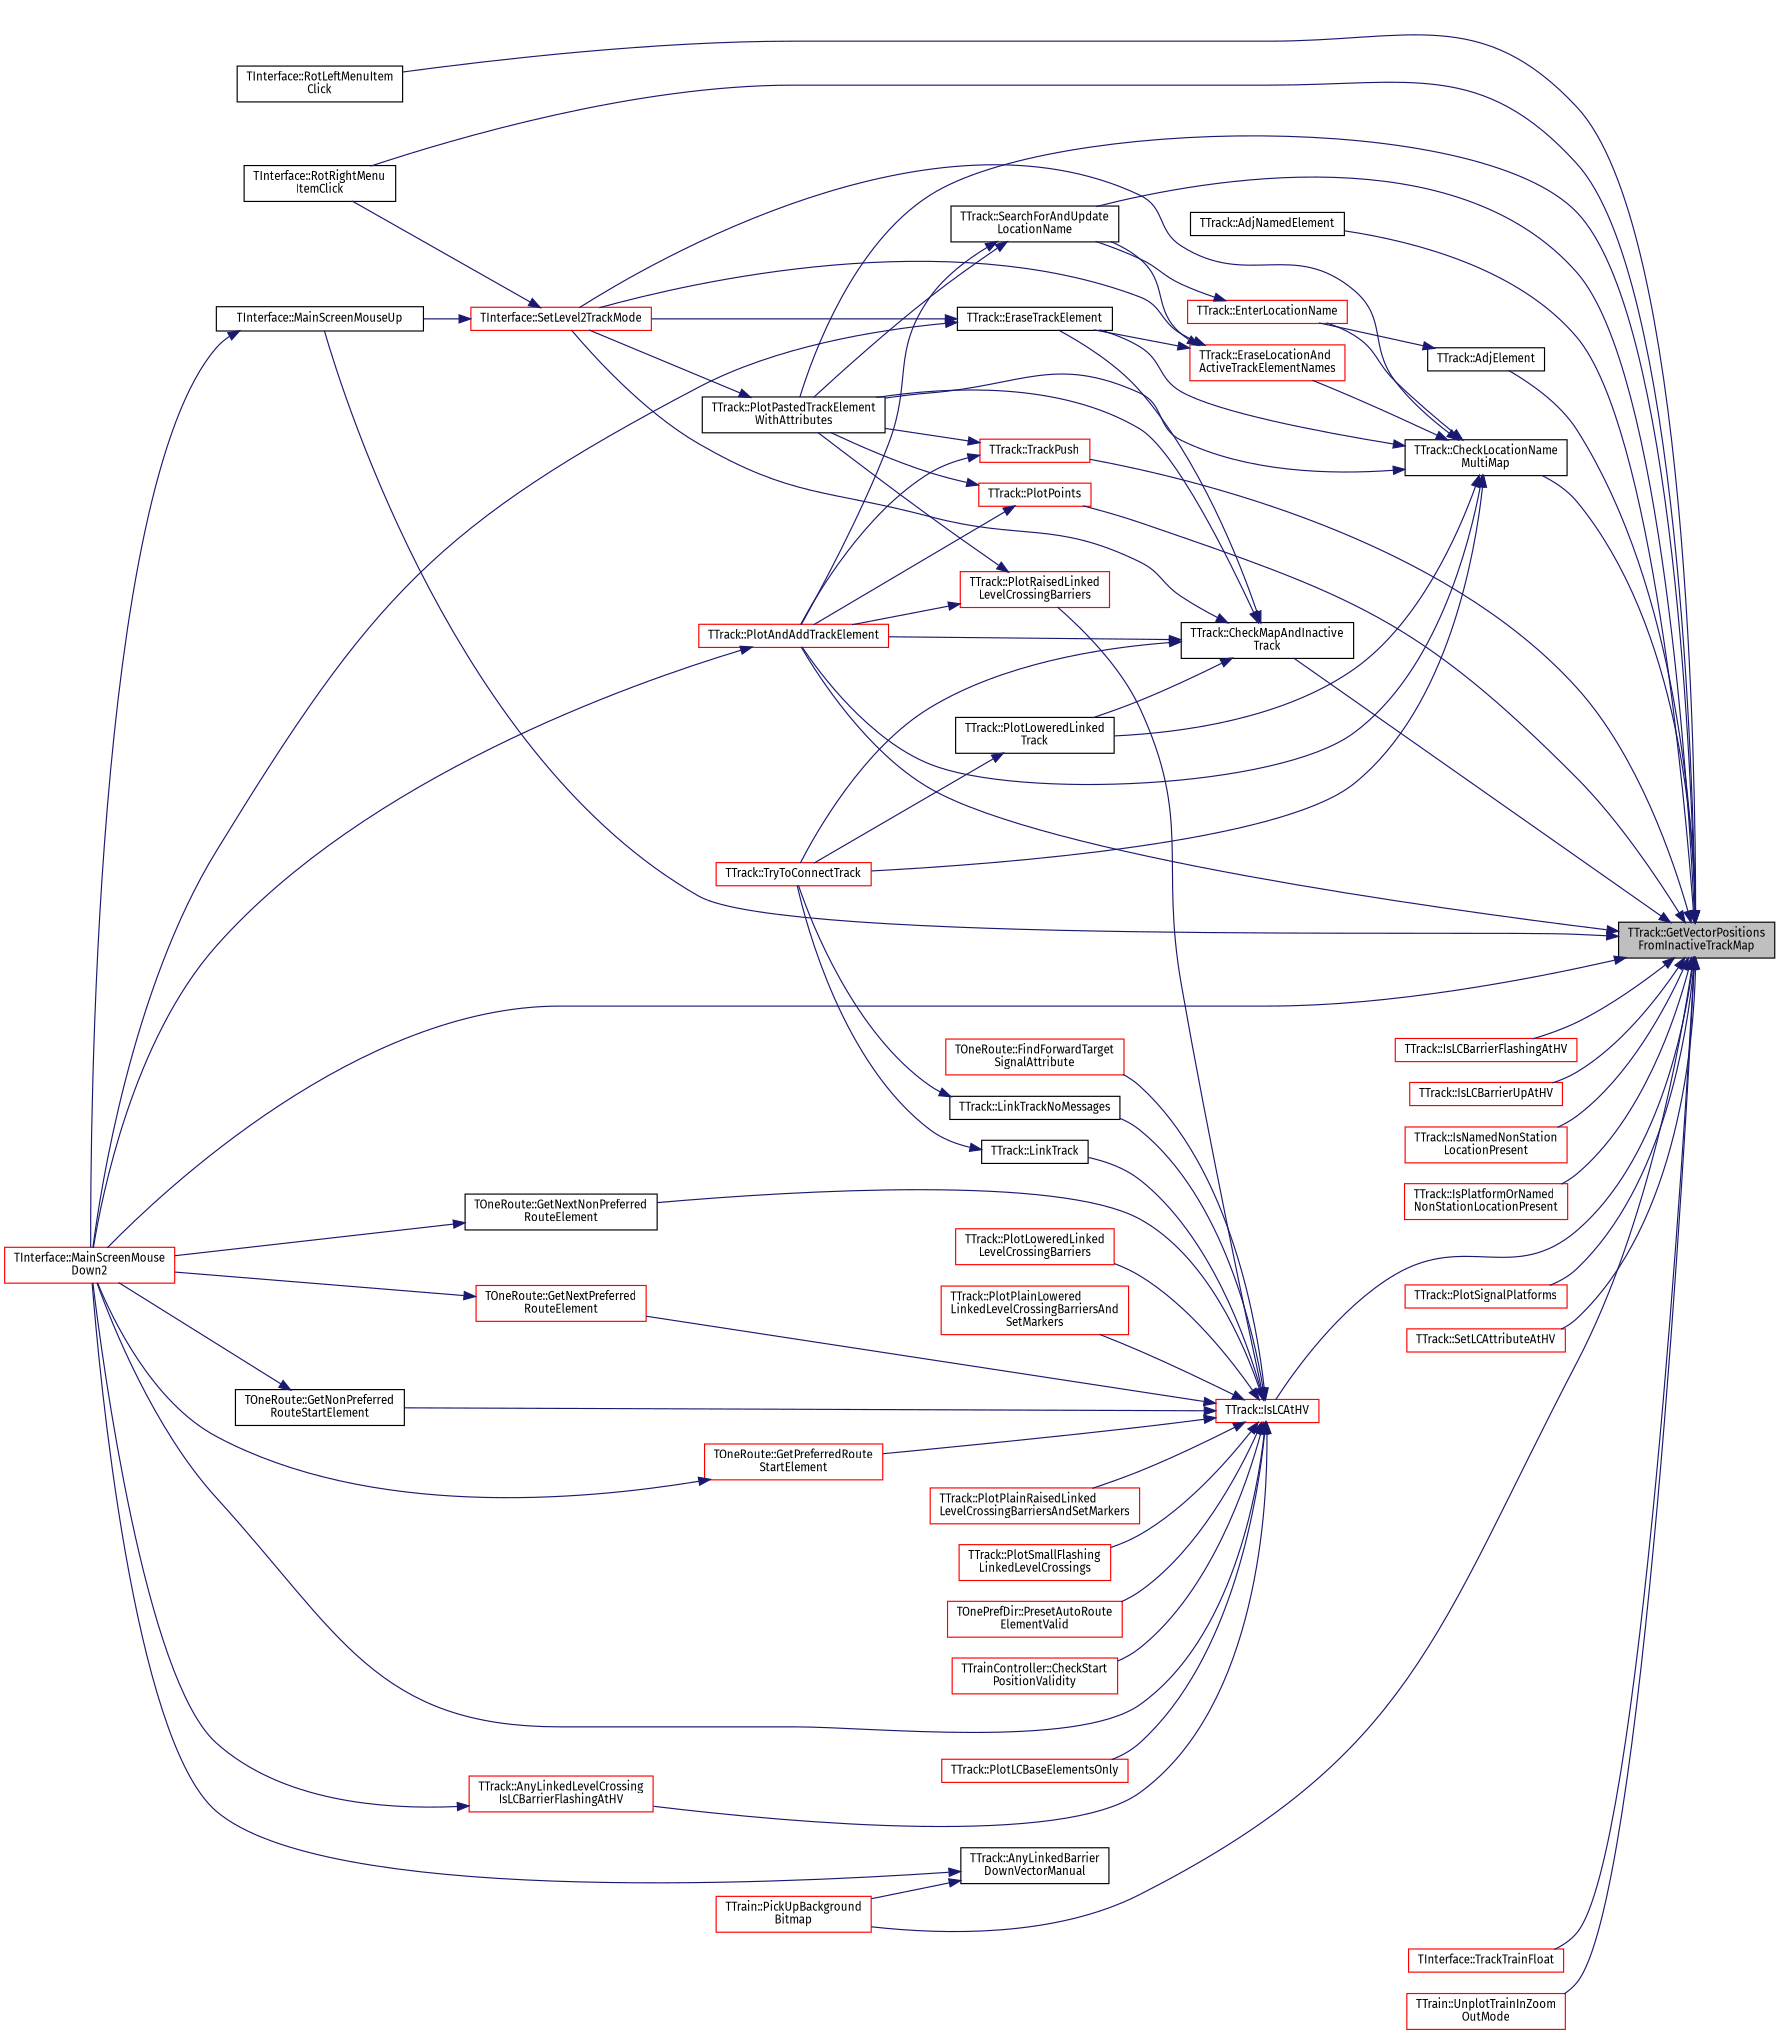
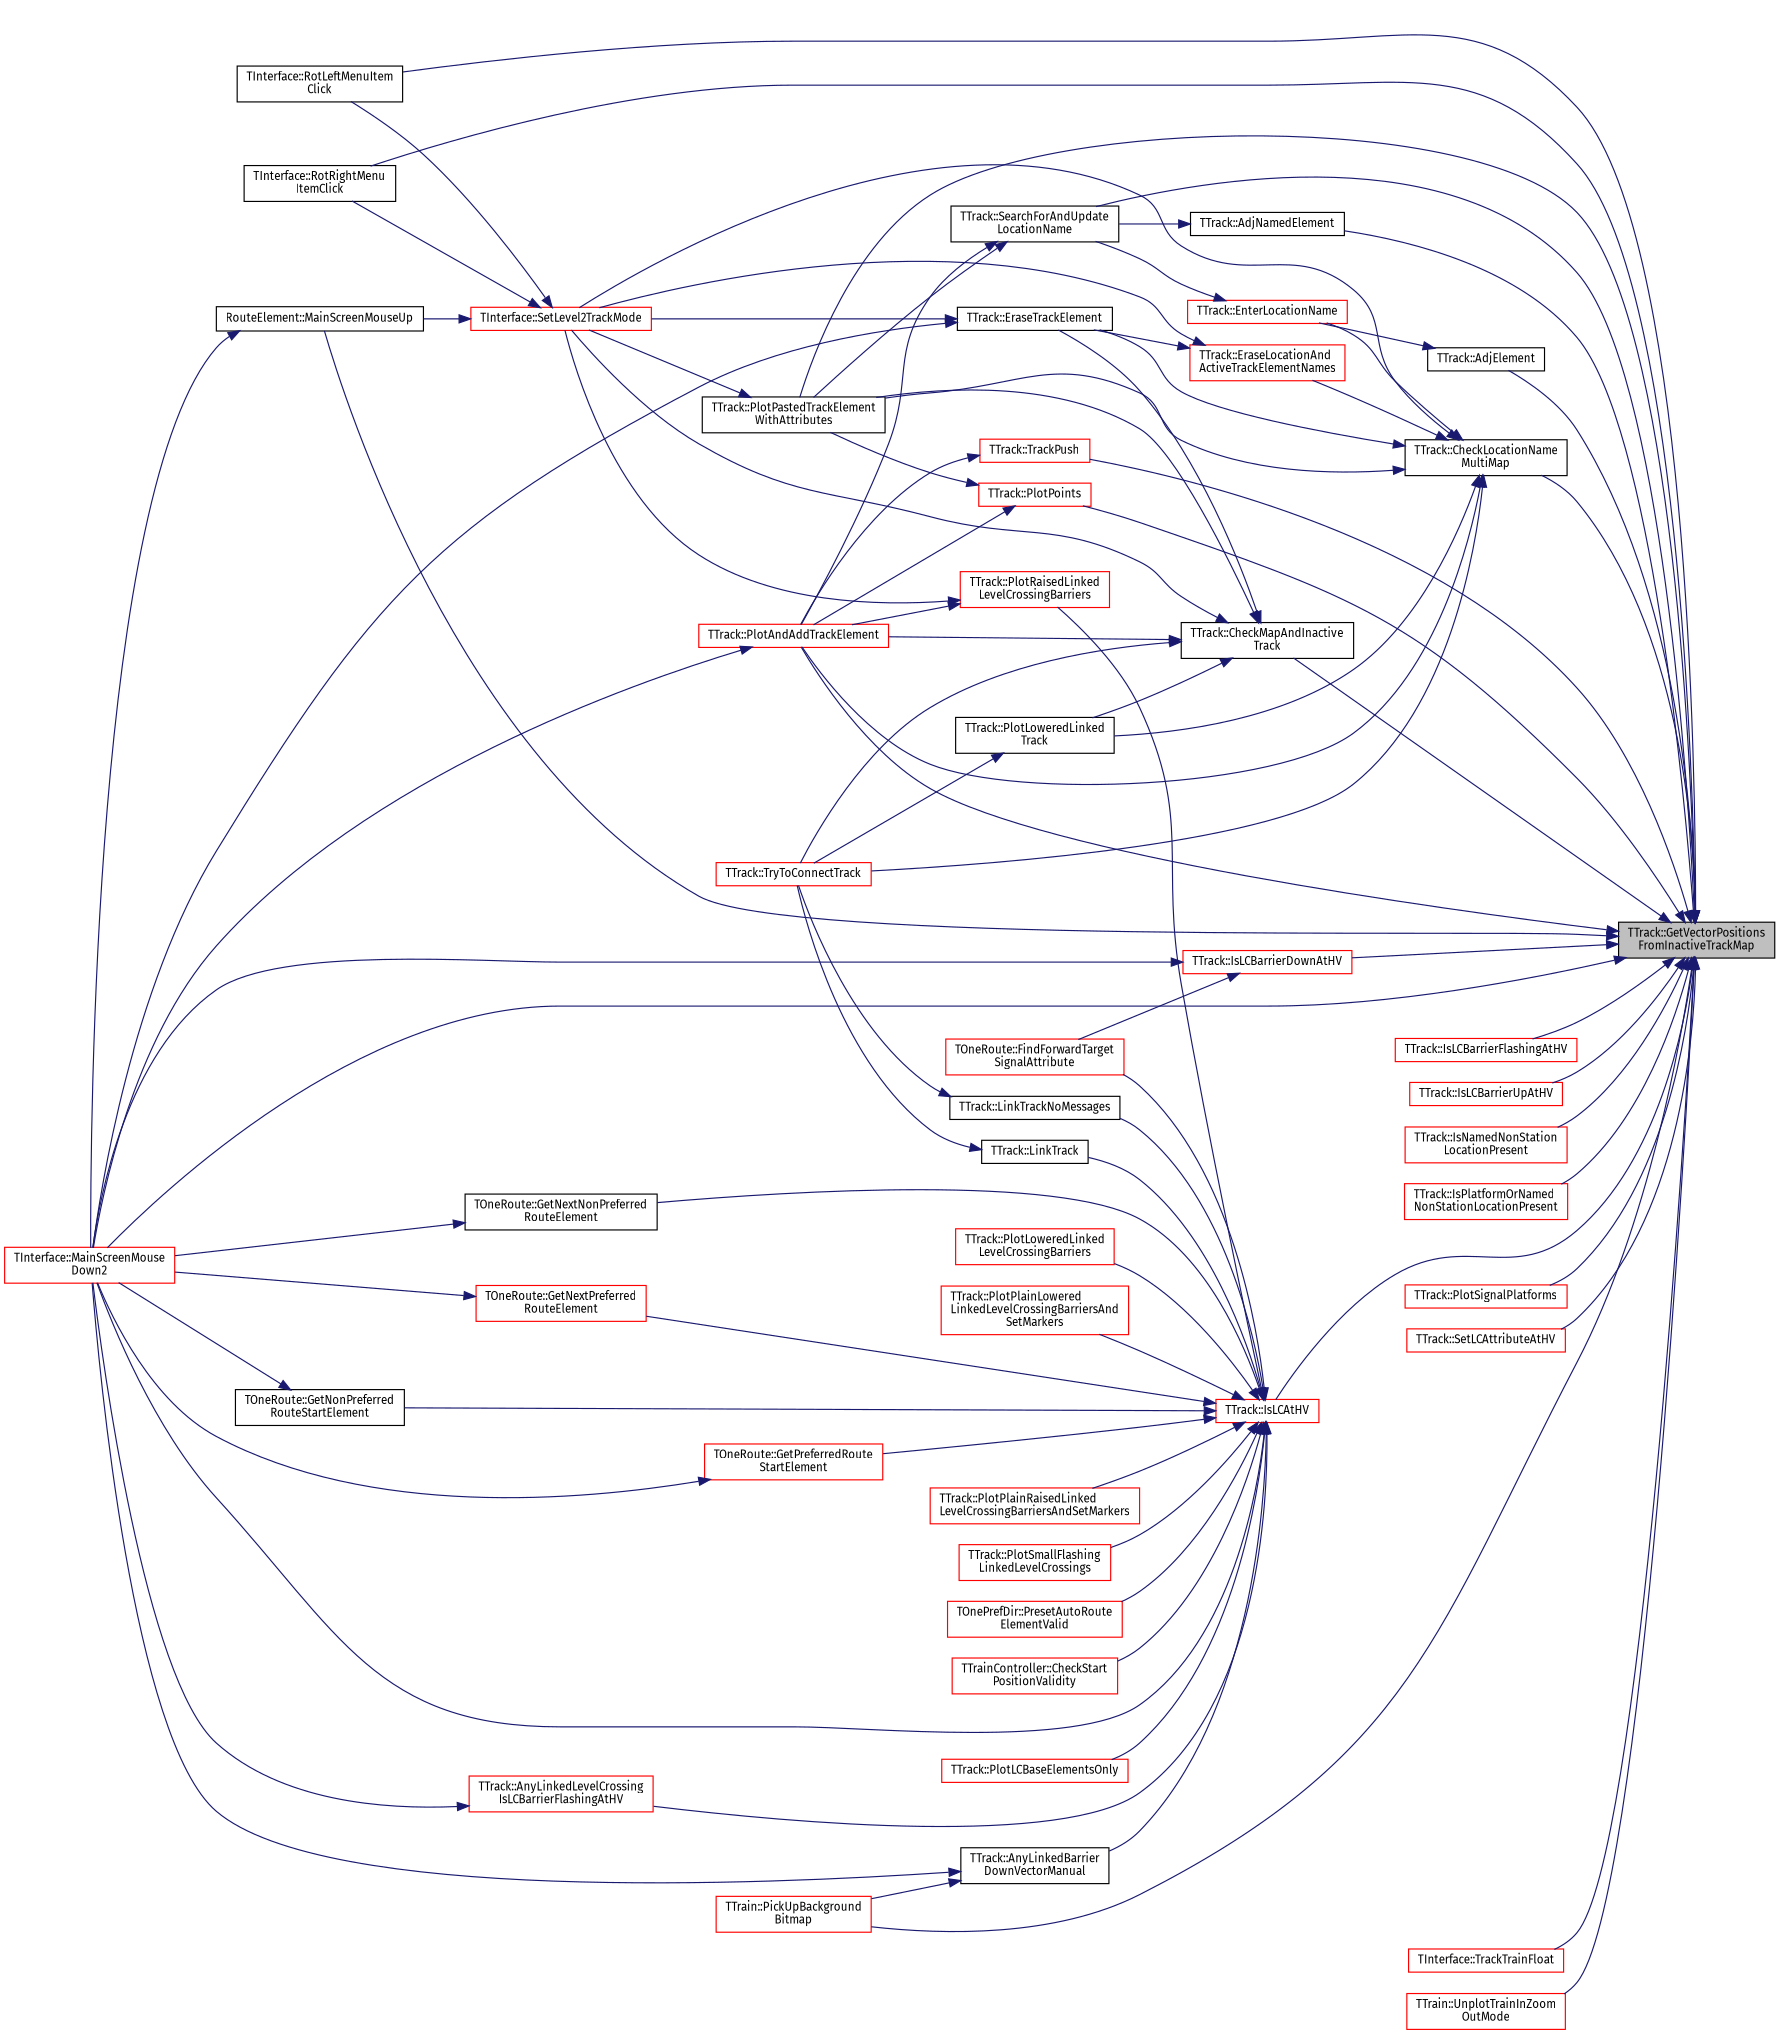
edge "TInterface::RotLeftMenuItem Click" -> "TInterface::SetLevel2TrackMode": added
edge "TTrack::SearchForAndUpdate LocationName" -> "TTrack::EraseLocationAnd ActiveTrackElementNames": now "TTrack::SearchForAndUpdate LocationName" -> "TTrack::AdjNamedElement"
node "TInterface::MainScreenMouseUp": label "TInterface::MainScreenMouseUp" -> "RouteElement::MainScreenMouseUp"
edge "TTrack::PlotPastedTrackElement WithAttributes" -> "TTrack::TrackPush": removed
edge "TTrack::PlotPastedTrackElement WithAttributes" -> "TTrack::PlotRaisedLinked LevelCrossingBarriers": now "TInterface::SetLevel2TrackMode" -> "TTrack::PlotRaisedLinked LevelCrossingBarriers"
node "TTrack::IsLCBarrierDownAtHV": added
edge "TTrack::AnyLinkedBarrier DownVectorManual" -> "TTrack::IsLCAtHV": added
